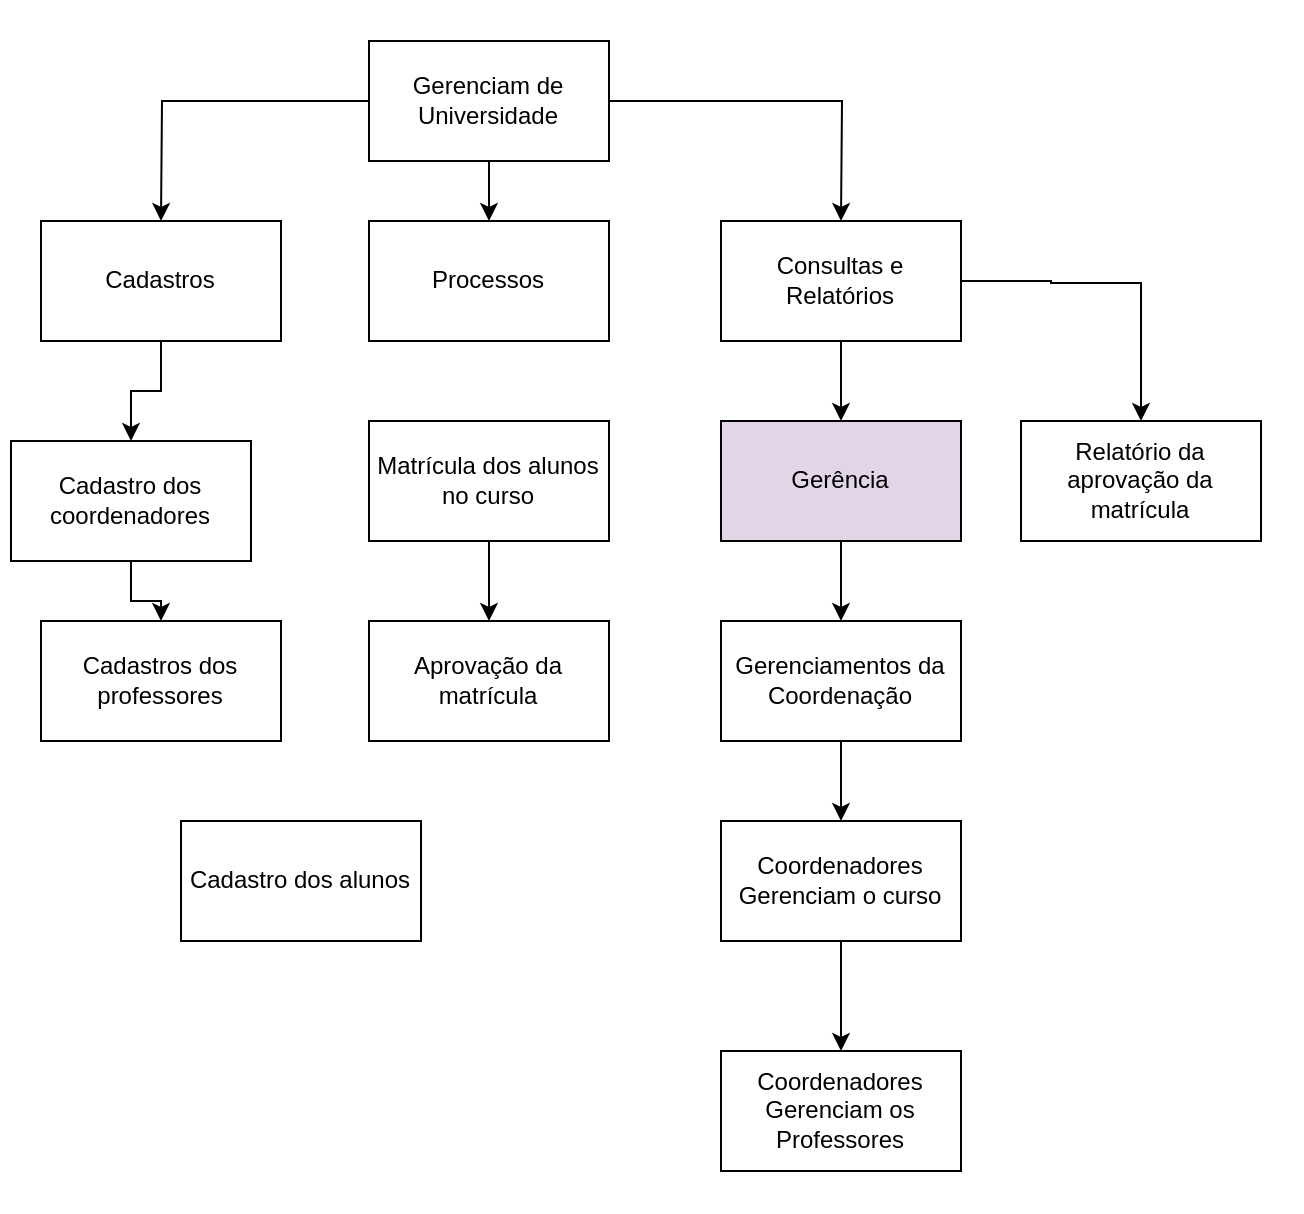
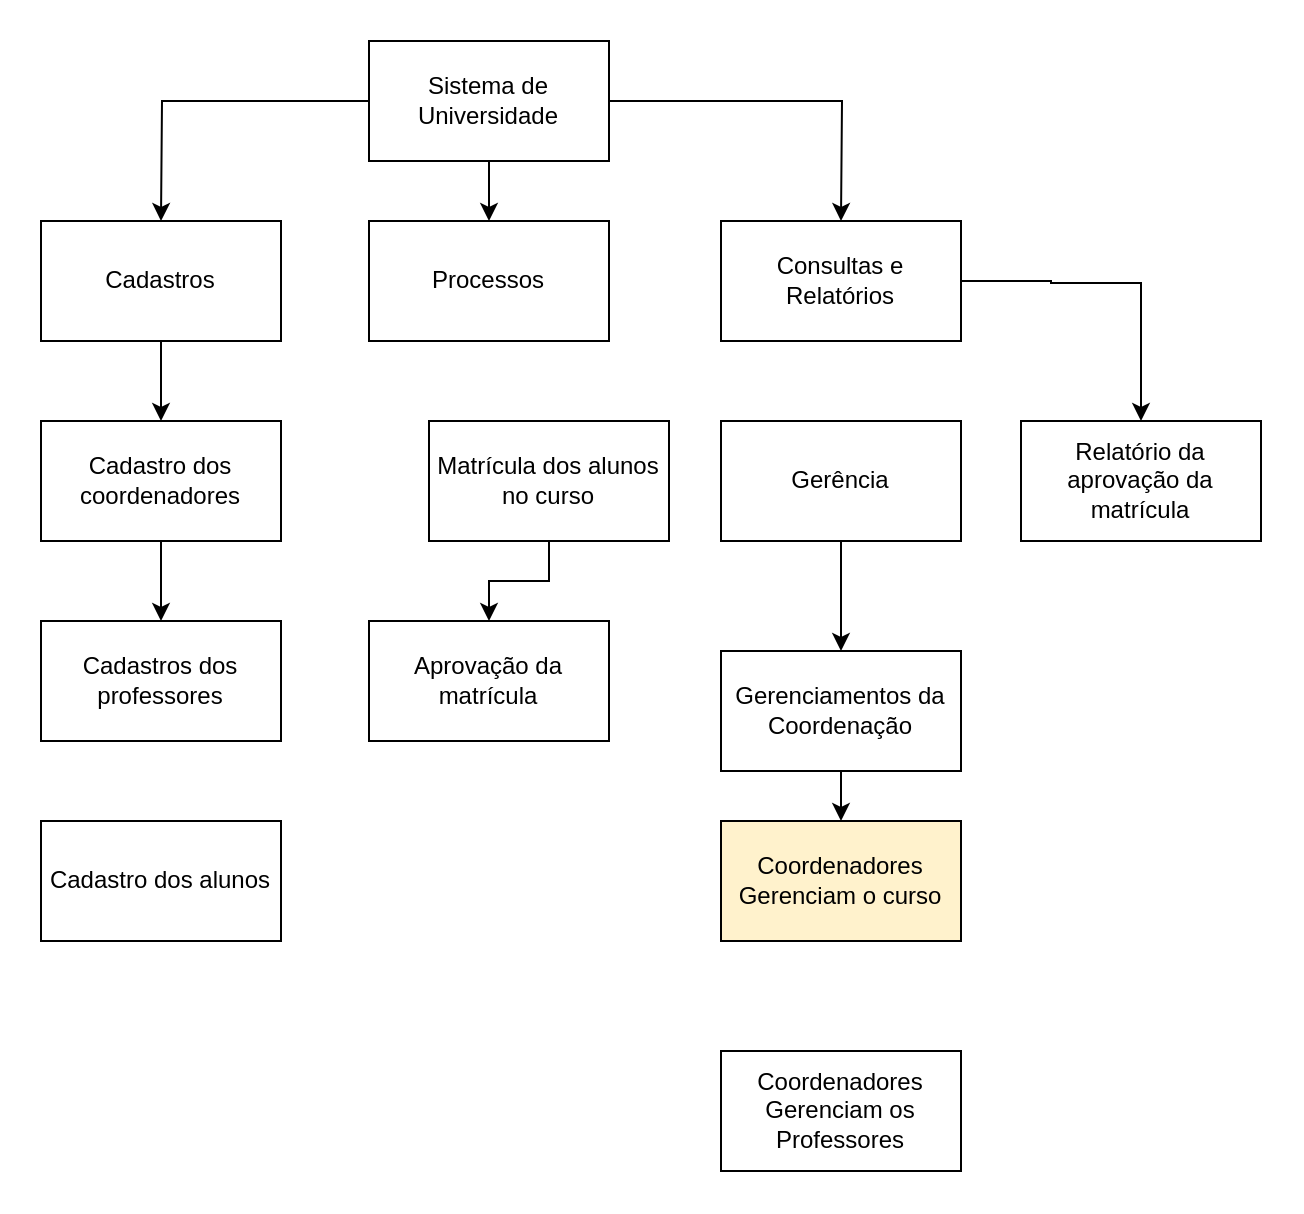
node "Gerenciam de Universidade": label "Gerenciam de Universidade" -> "Sistema de Universidade"
edge "Consultas e Relatórios" -> "Gerência": removed
node "Matrícula dos alunos no curso": moved (489, 481) -> (549, 481)
node "Gerência": fillcolor #e1d5e7 -> #ffffff
node "Cadastro dos coordenadores": moved (131, 501) -> (161, 481)
node "Gerenciamentos da Coordenação": moved (841, 681) -> (841, 711)
node "Cadastro dos alunos": moved (301, 881) -> (161, 881)
node "Coordenadores Gerenciam o curso": fillcolor #ffffff -> #fff2cc
edge "Coordenadores Gerenciam o curso" -> "Coordenadores Gerenciam os Professores": removed
